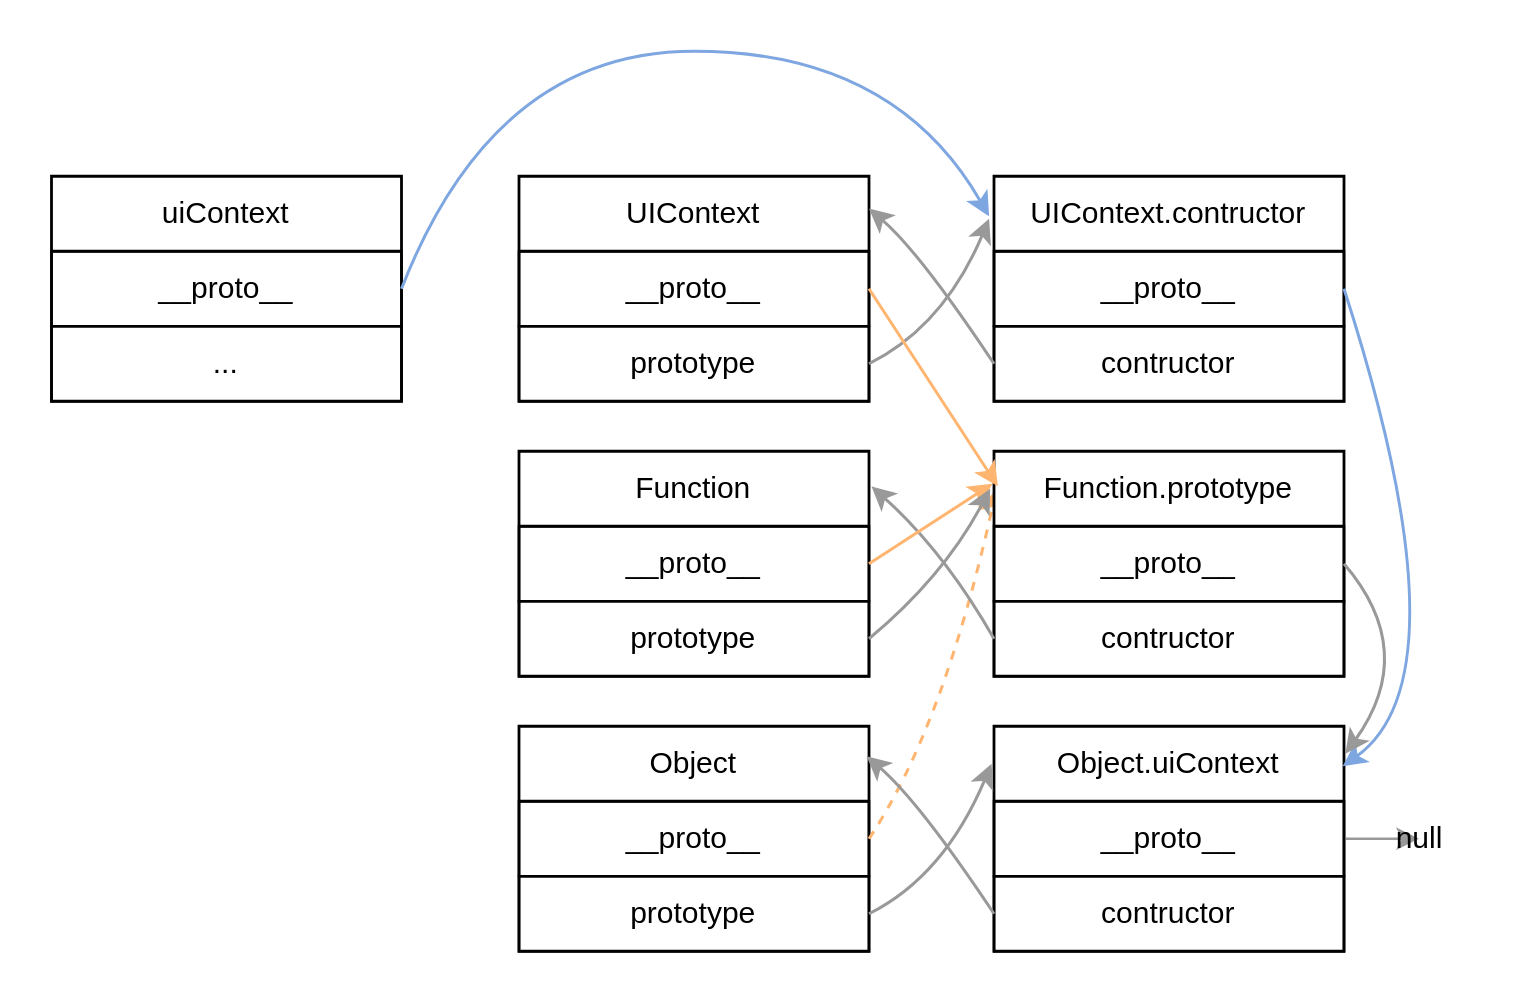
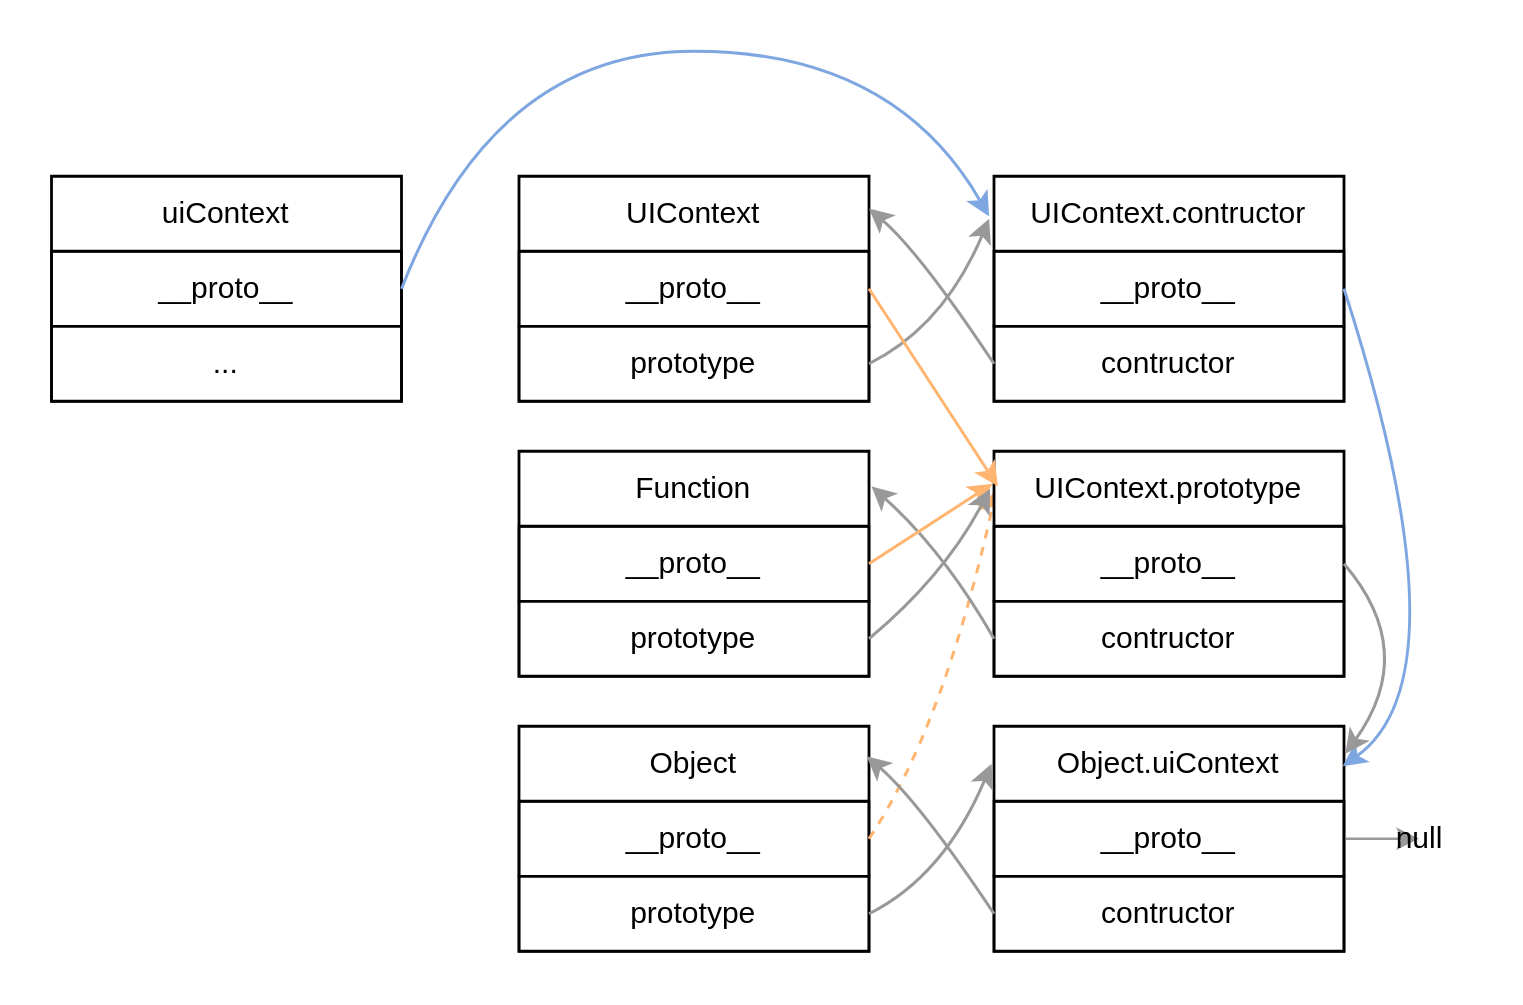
node "Function.prototype": label "Function.prototype" -> "UIContext.prototype"
